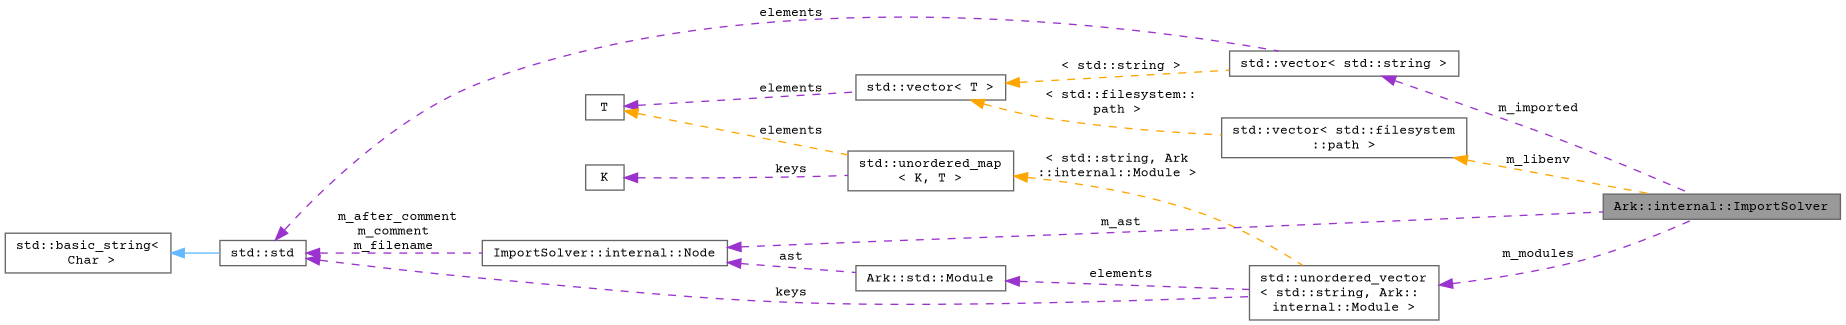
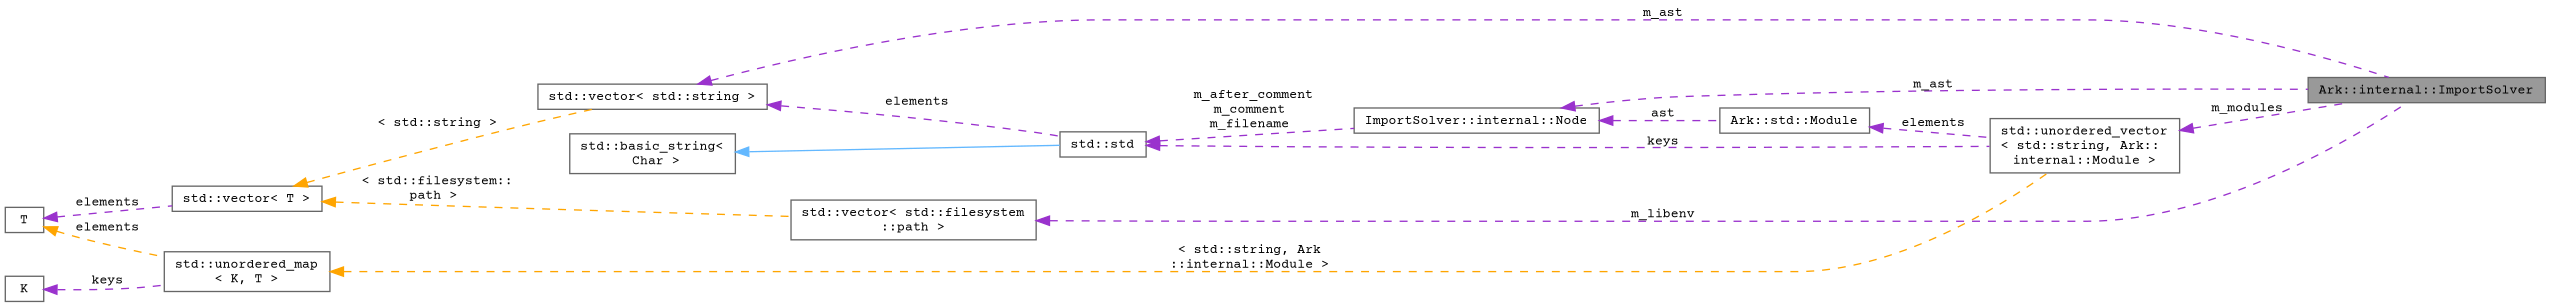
edge "std::vector< std::string >" -> "std::std": reversed
edge "Ark::internal::ImportSolver" -> "std::vector< std::string >": label " m_imported" -> " m_ast"
edge "Ark::internal::ImportSolver" -> "std::vector< std::filesystem ::path >": color orange -> darkorchid3
